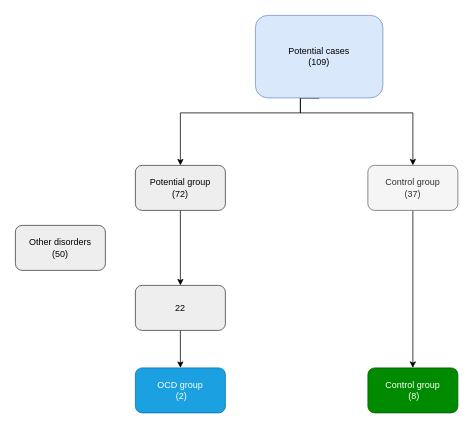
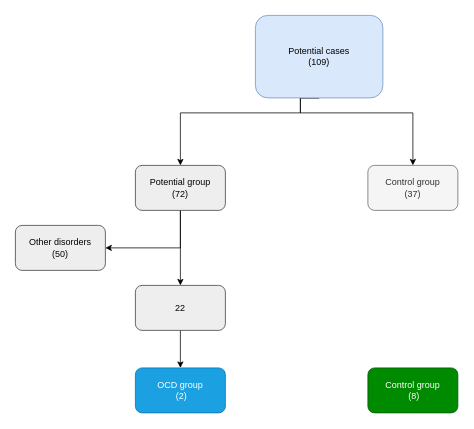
edge "Potential group (72)" -> "Other disorders (50)": added
edge "Control group (37)" -> "Control group (8)": removed
